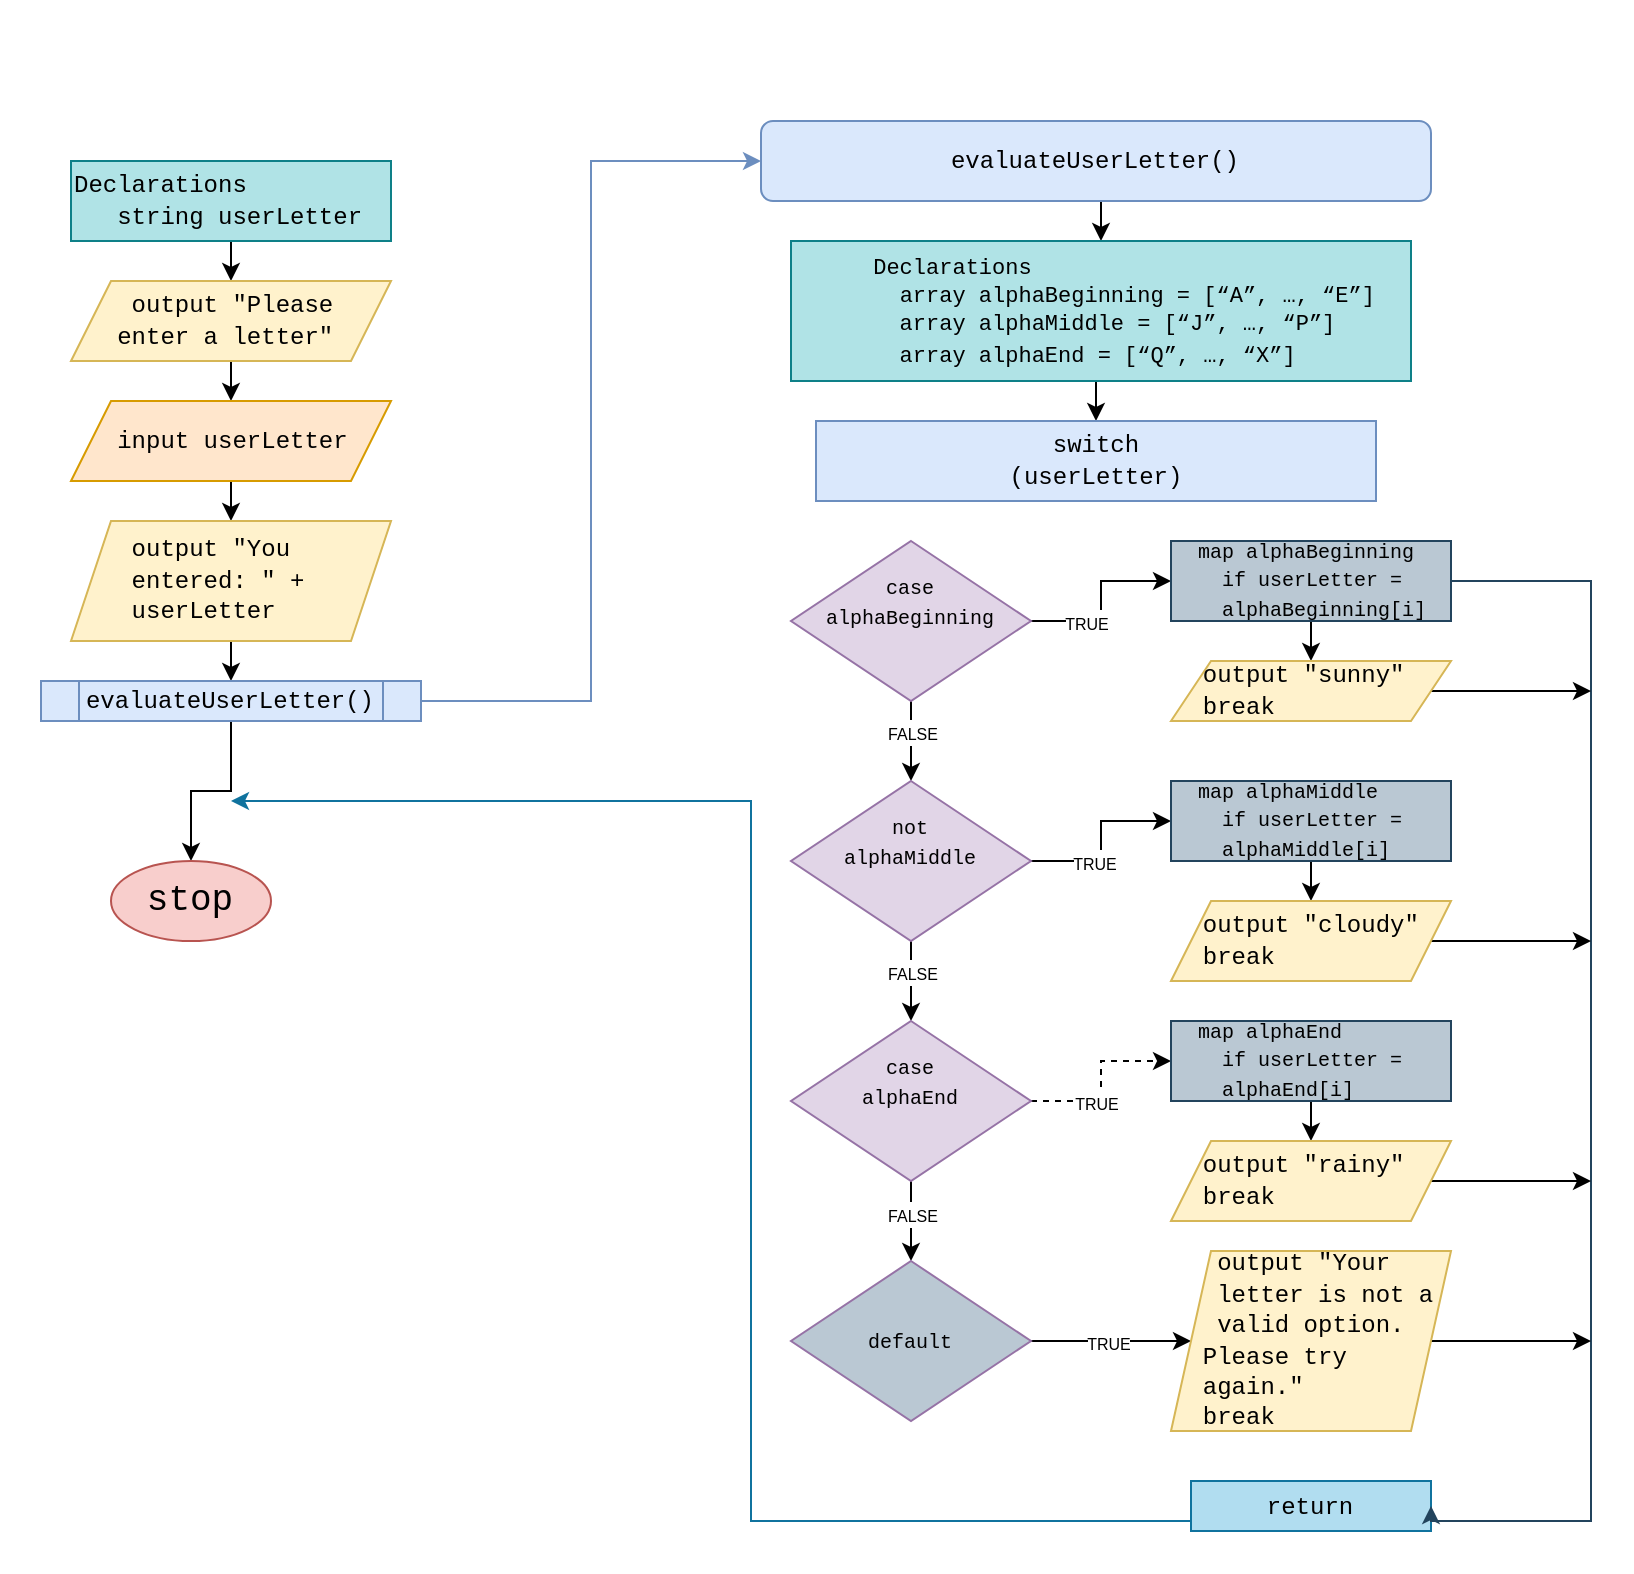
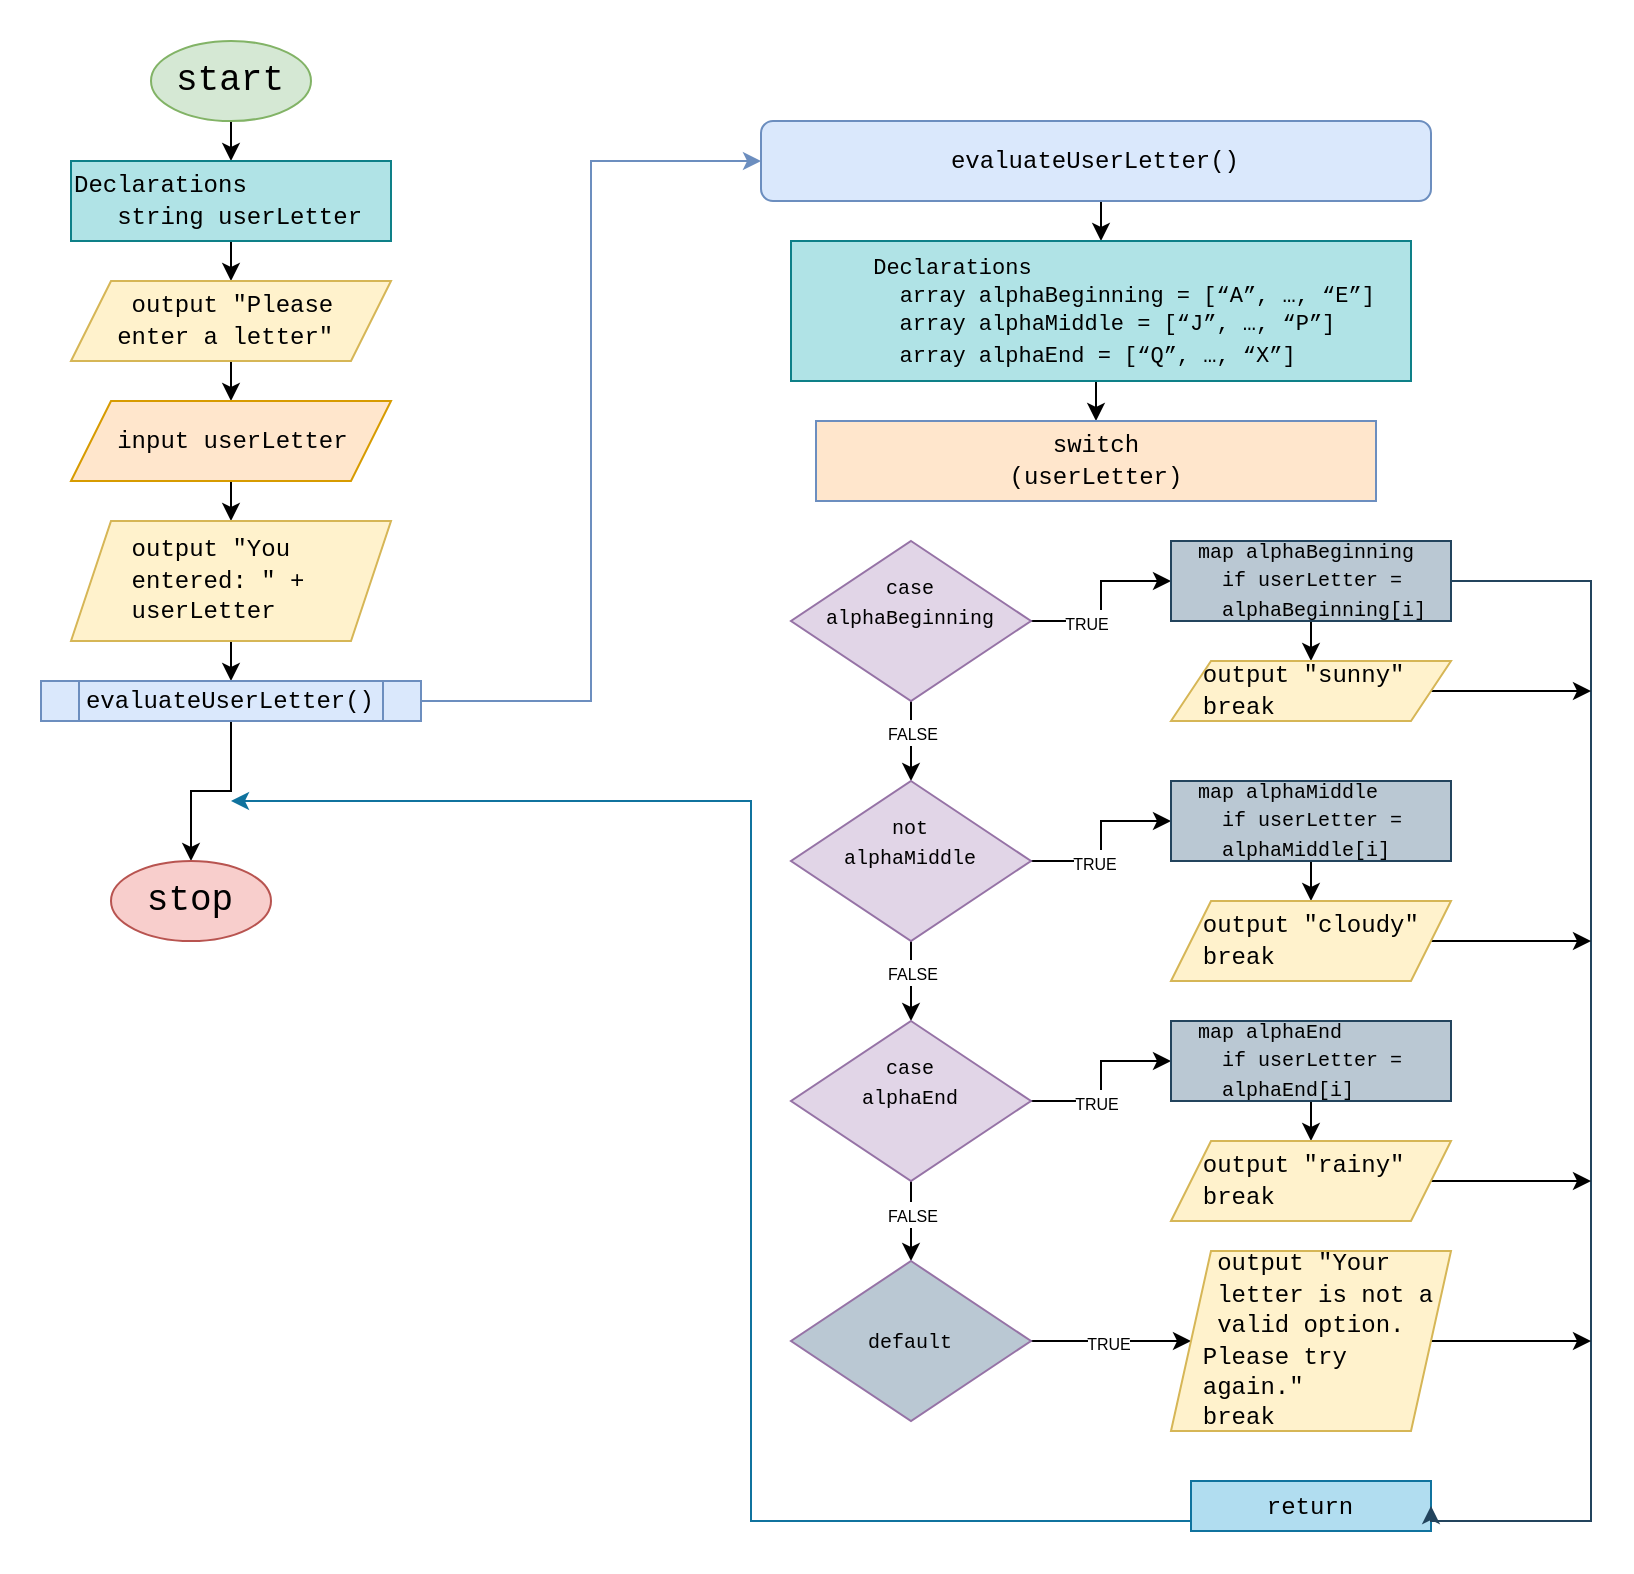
node "start": added
edge "start" -> "Declarations string userLetter": added
node "switch (userLetter)": fillcolor #dae8fc -> #ffe6cc
edge "case alphaEnd" -> "map alphaEnd if userLetter = alphaEnd[i]": style dashed -> solid
